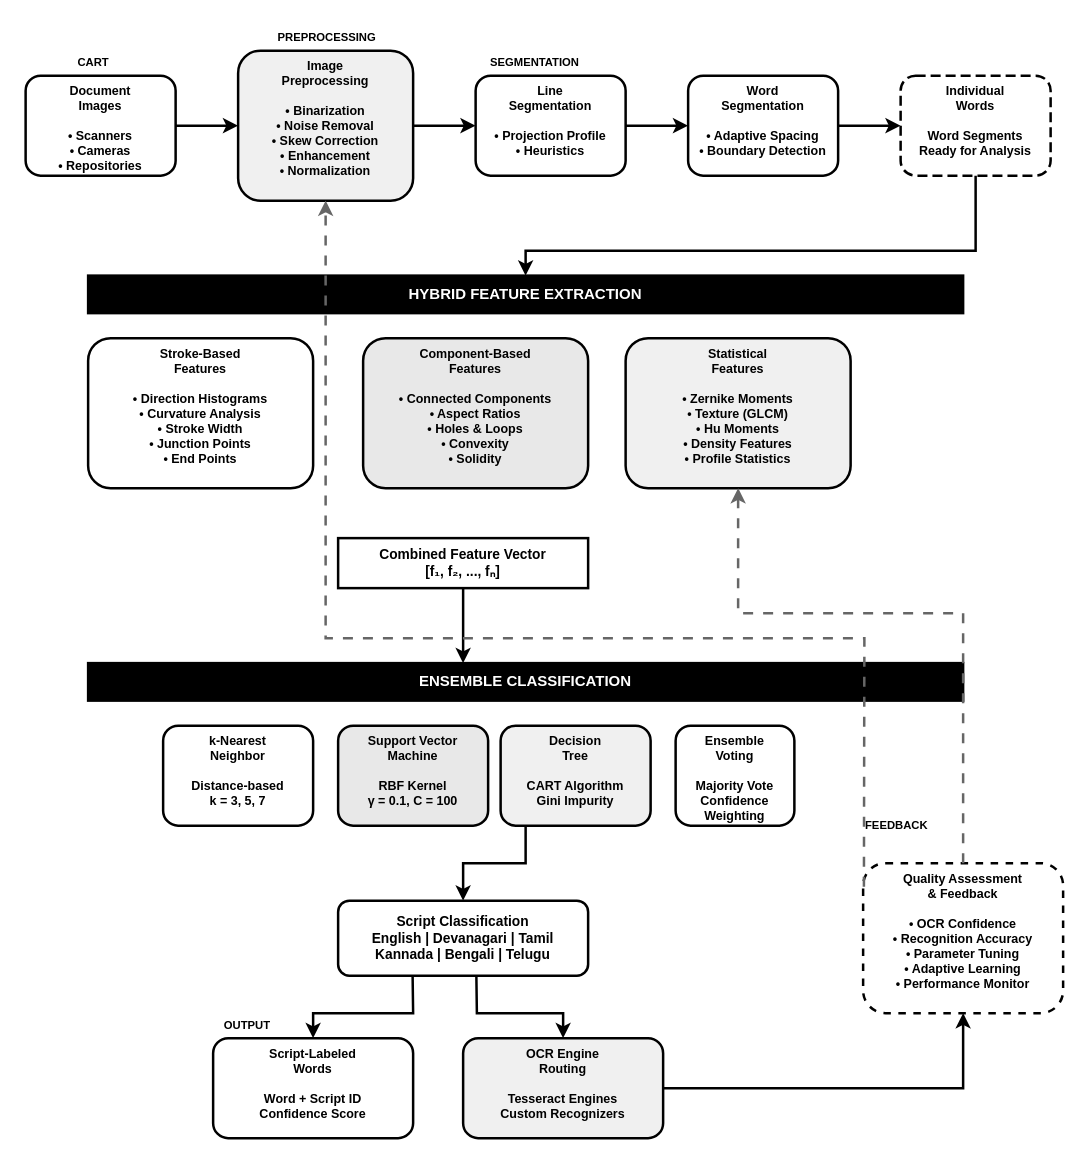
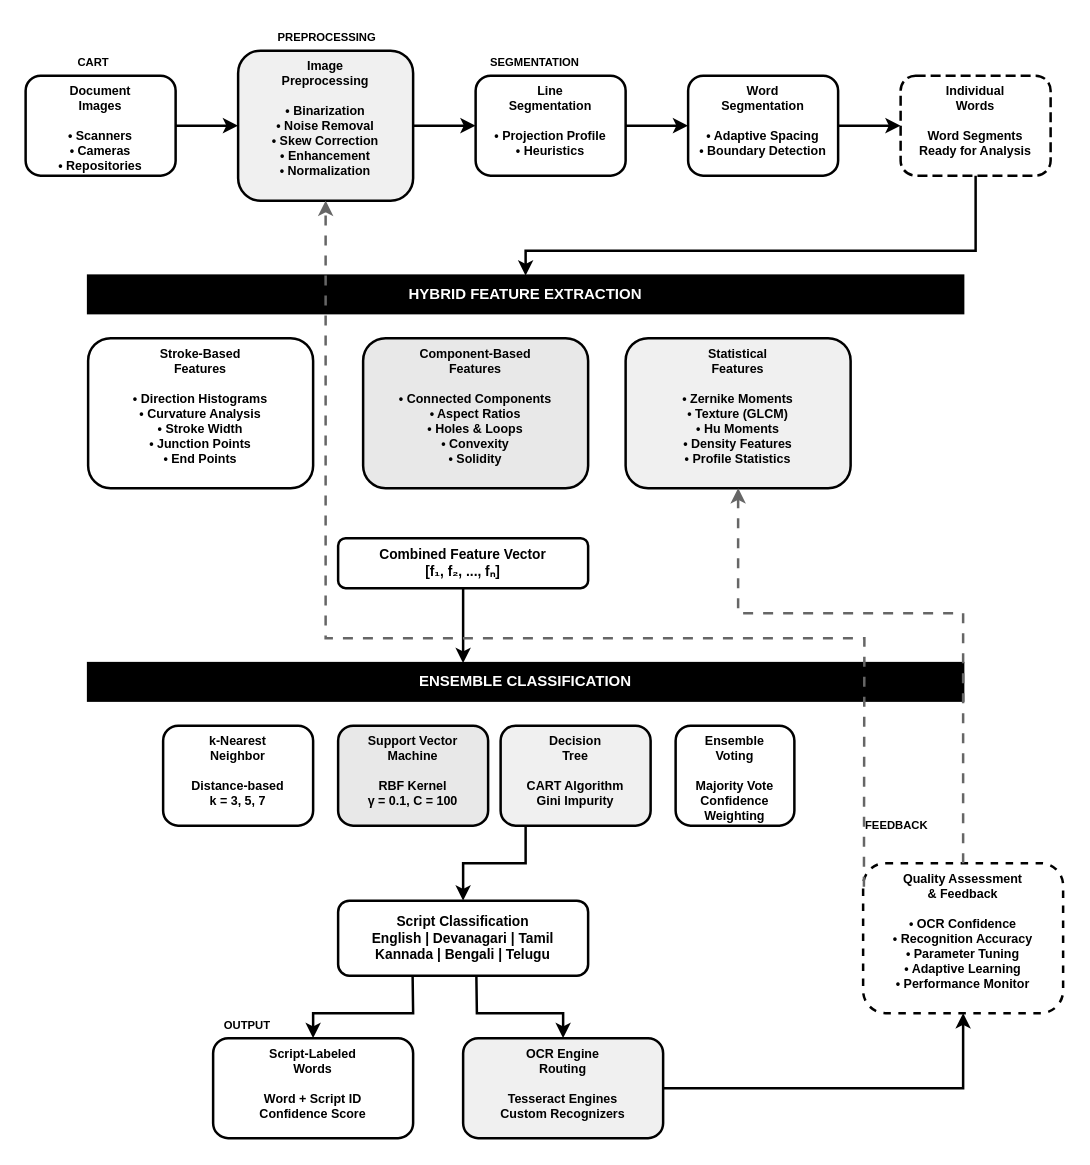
node "Combined Feature Vector [f₁, f₂, ..., fₙ]": shape rectangle -> rounded rectangle
